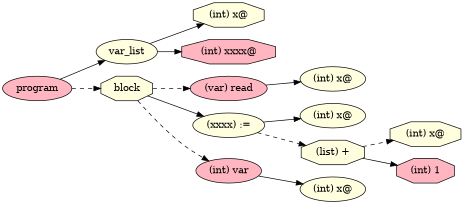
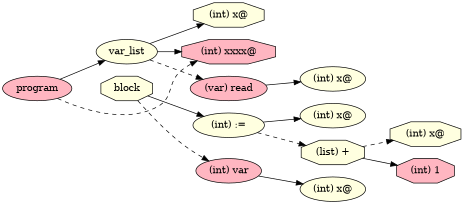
edge "program" -> "block": now "program" -> "(int) xxxx@"
edge "block" -> "(var) read": now "var_list" -> "(var) read"
node "(xxxx) :=": label "(xxxx) :=" -> "(int) :="
